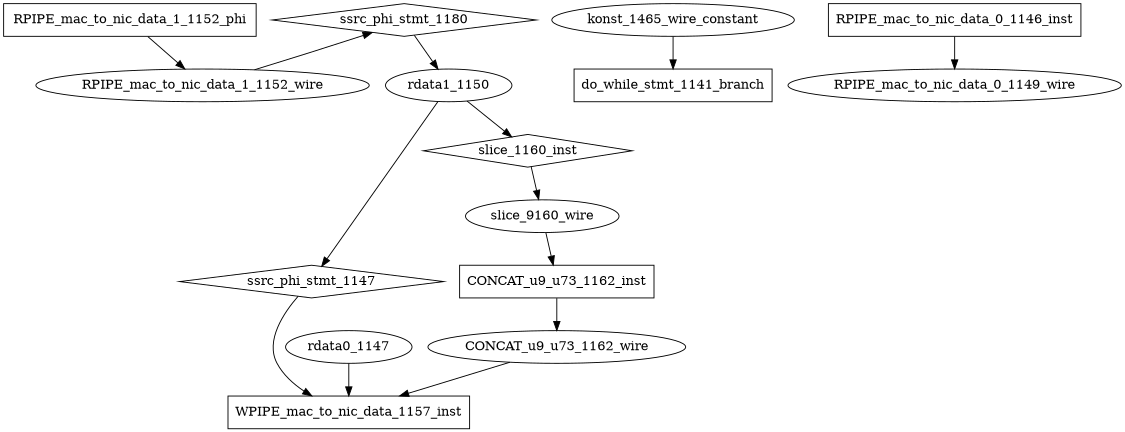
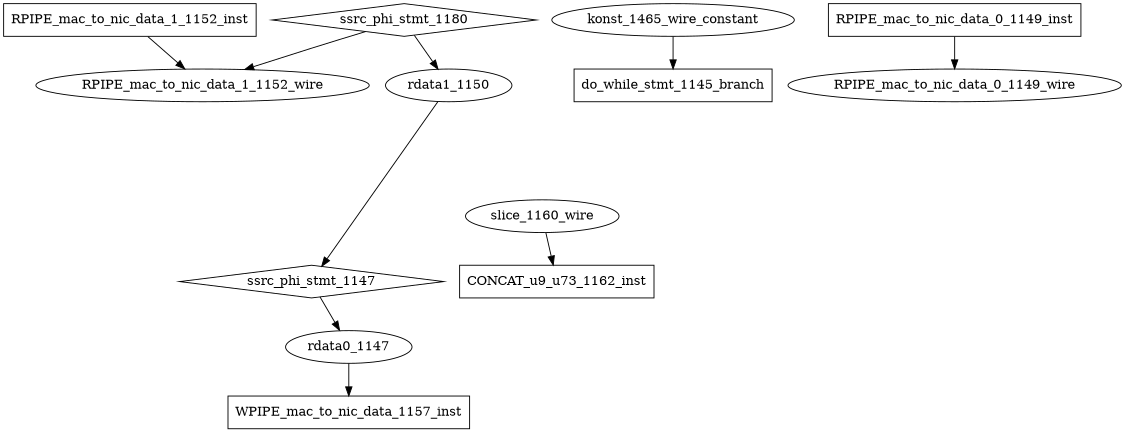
node "RPIPE_mac_to_nic_data_1_1152_phi": label "RPIPE_mac_to_nic_data_1_1152_phi" -> "RPIPE_mac_to_nic_data_1_1152_inst"
node "RPIPE_mac_to_nic_data_0_1146_inst": label "RPIPE_mac_to_nic_data_0_1146_inst" -> "RPIPE_mac_to_nic_data_0_1149_inst"
edge "RPIPE_mac_to_nic_data_1_1152_wire" -> "ssrc_phi_stmt_1180": reversed
node "do_while_stmt_1141_branch": label "do_while_stmt_1141_branch" -> "do_while_stmt_1145_branch"
node "slice_1160_inst": removed
node "slice_9160_wire": label "slice_9160_wire" -> "slice_1160_wire"
edge "ssrc_phi_stmt_1147" -> "WPIPE_mac_to_nic_data_1157_inst": now "ssrc_phi_stmt_1147" -> "rdata0_1147"
node "CONCAT_u9_u73_1162_wire": removed
